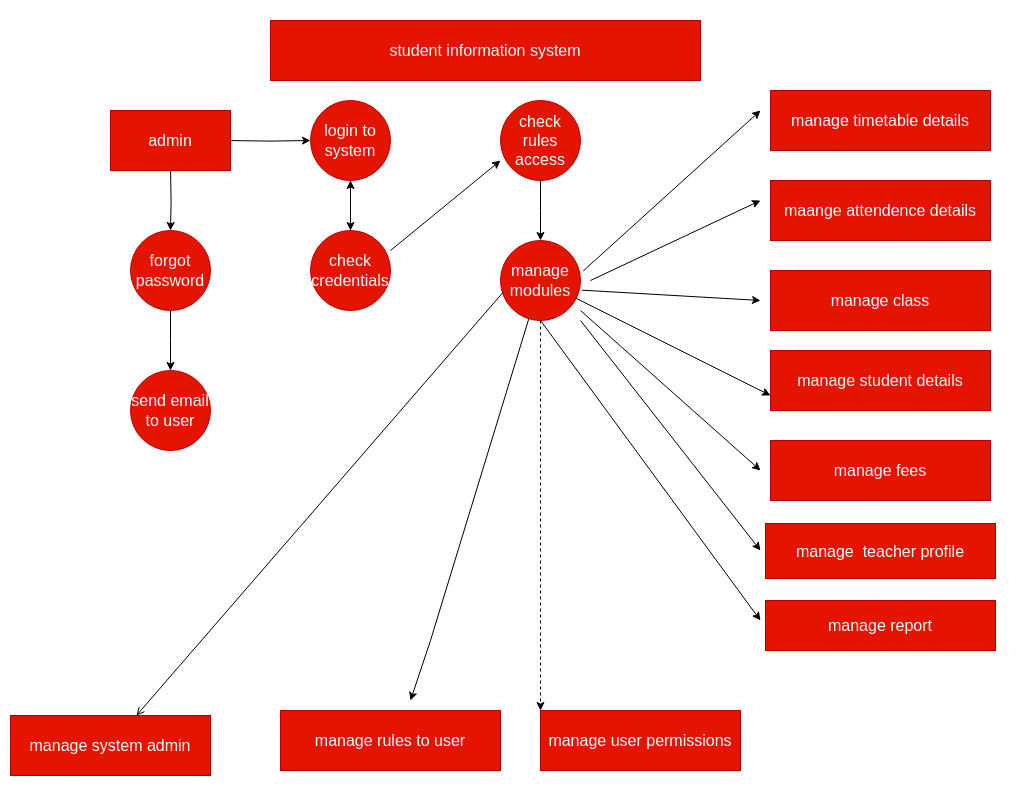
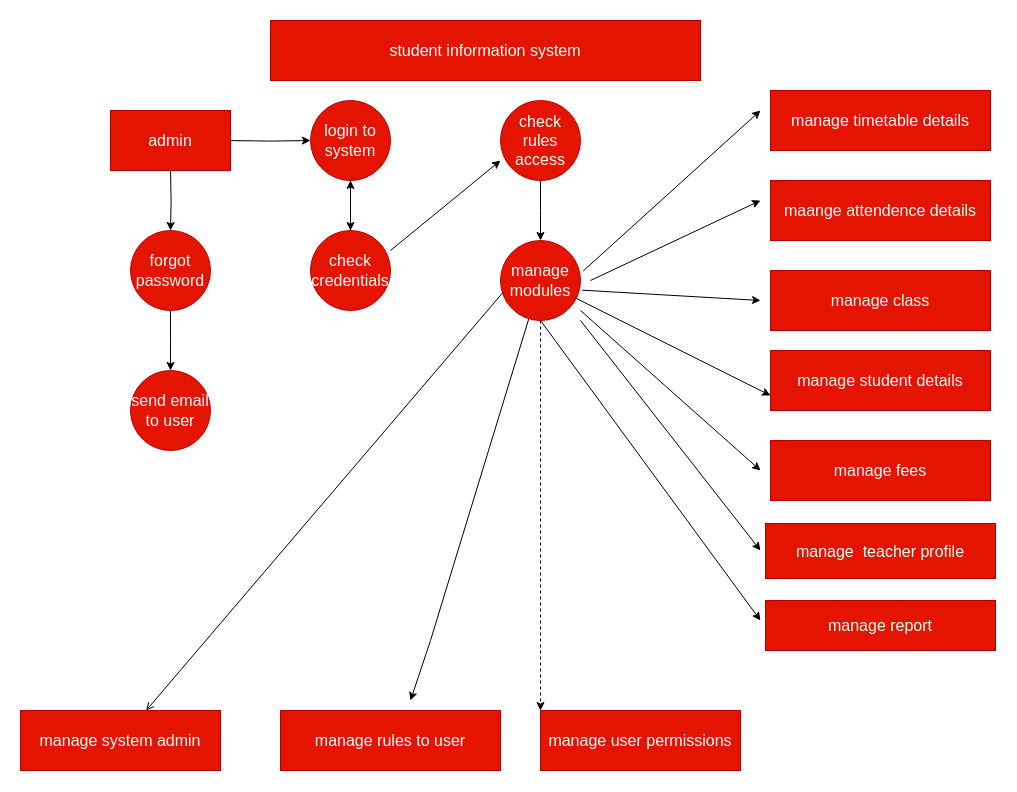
node "manage system admin": moved (111, 746) -> (121, 741)
